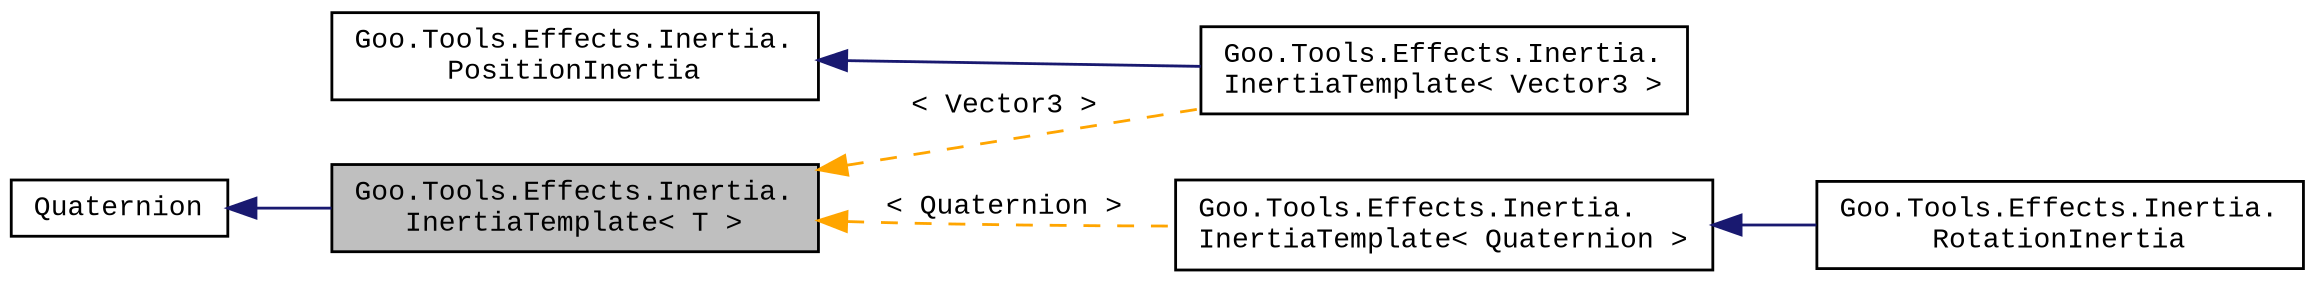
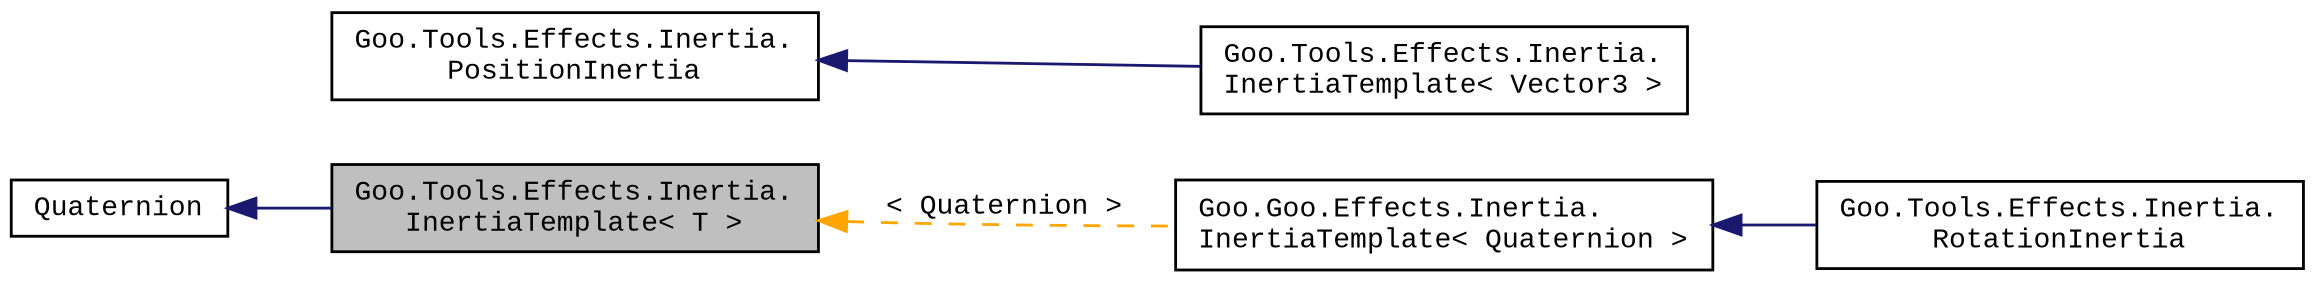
edge "Goo.Tools.Effects.Inertia. InertiaTemplate< Vector3 >" -> "Goo.Tools.Effects.Inertia. InertiaTemplate< T >": removed, label "< Vector3 >"
node "Goo.Tools.Effects.Inertia. InertiaTemplate< Quaternion >": label "Goo.Tools.Effects.Inertia. InertiaTemplate< Quaternion >" -> "Goo.Goo.Effects.Inertia. InertiaTemplate< Quaternion >"
